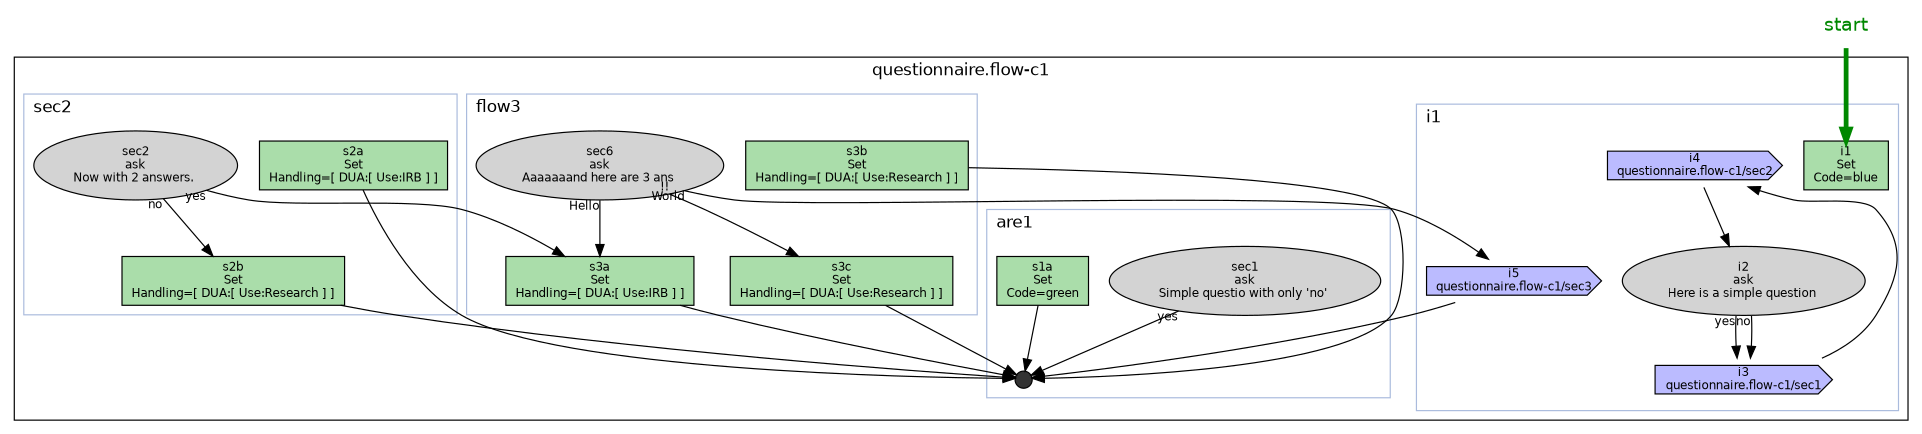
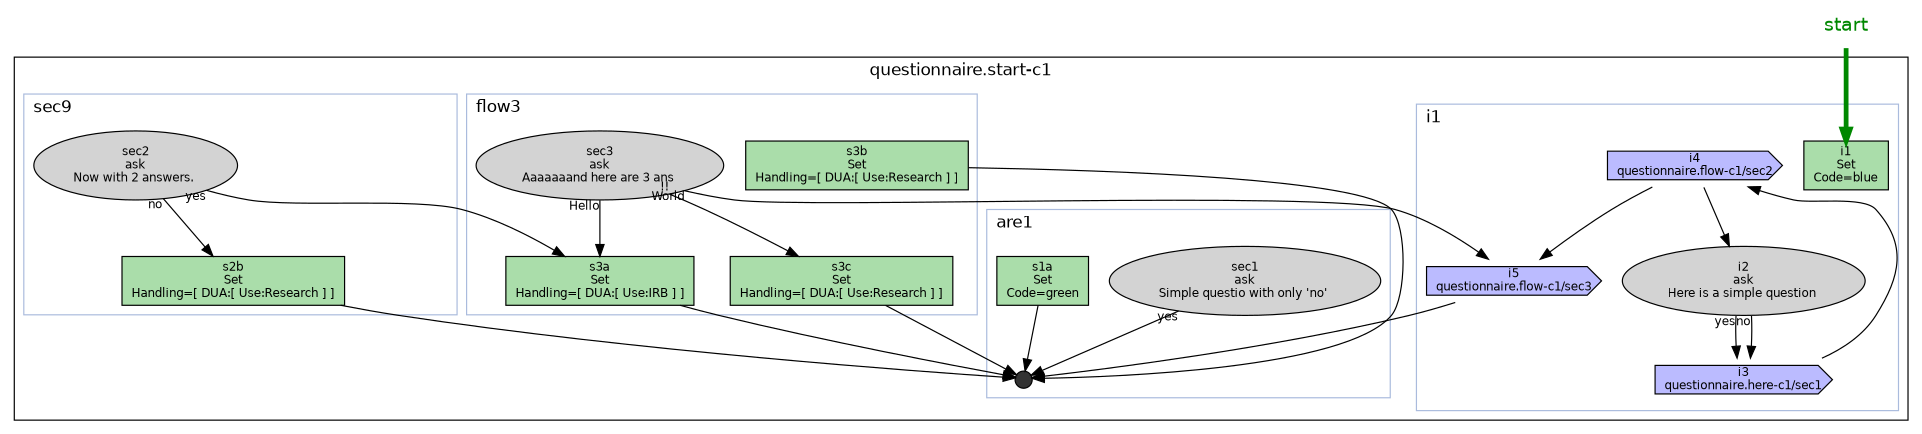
cluster "questionnaire.flow-c1": label "questionnaire.flow-c1" -> "questionnaire.start-c1"
cluster "sec2": label "sec2" -> "sec9"
node "s2a Set Handling=[ DUA:[ Use:IRB ] ]": removed
node "sec6 ask Aaaaaaand here are 3 ans": label "sec6 ask Aaaaaaand here are 3 ans" -> "sec3 ask Aaaaaaand here are 3 ans"
edge "i4 questionnaire.flow-c1/sec2" -> "i5 questionnaire.flow-c1/sec3": added
node "i3 questionnaire.flow-c1/sec1": label "i3 questionnaire.flow-c1/sec1" -> "i3 questionnaire.here-c1/sec1"
